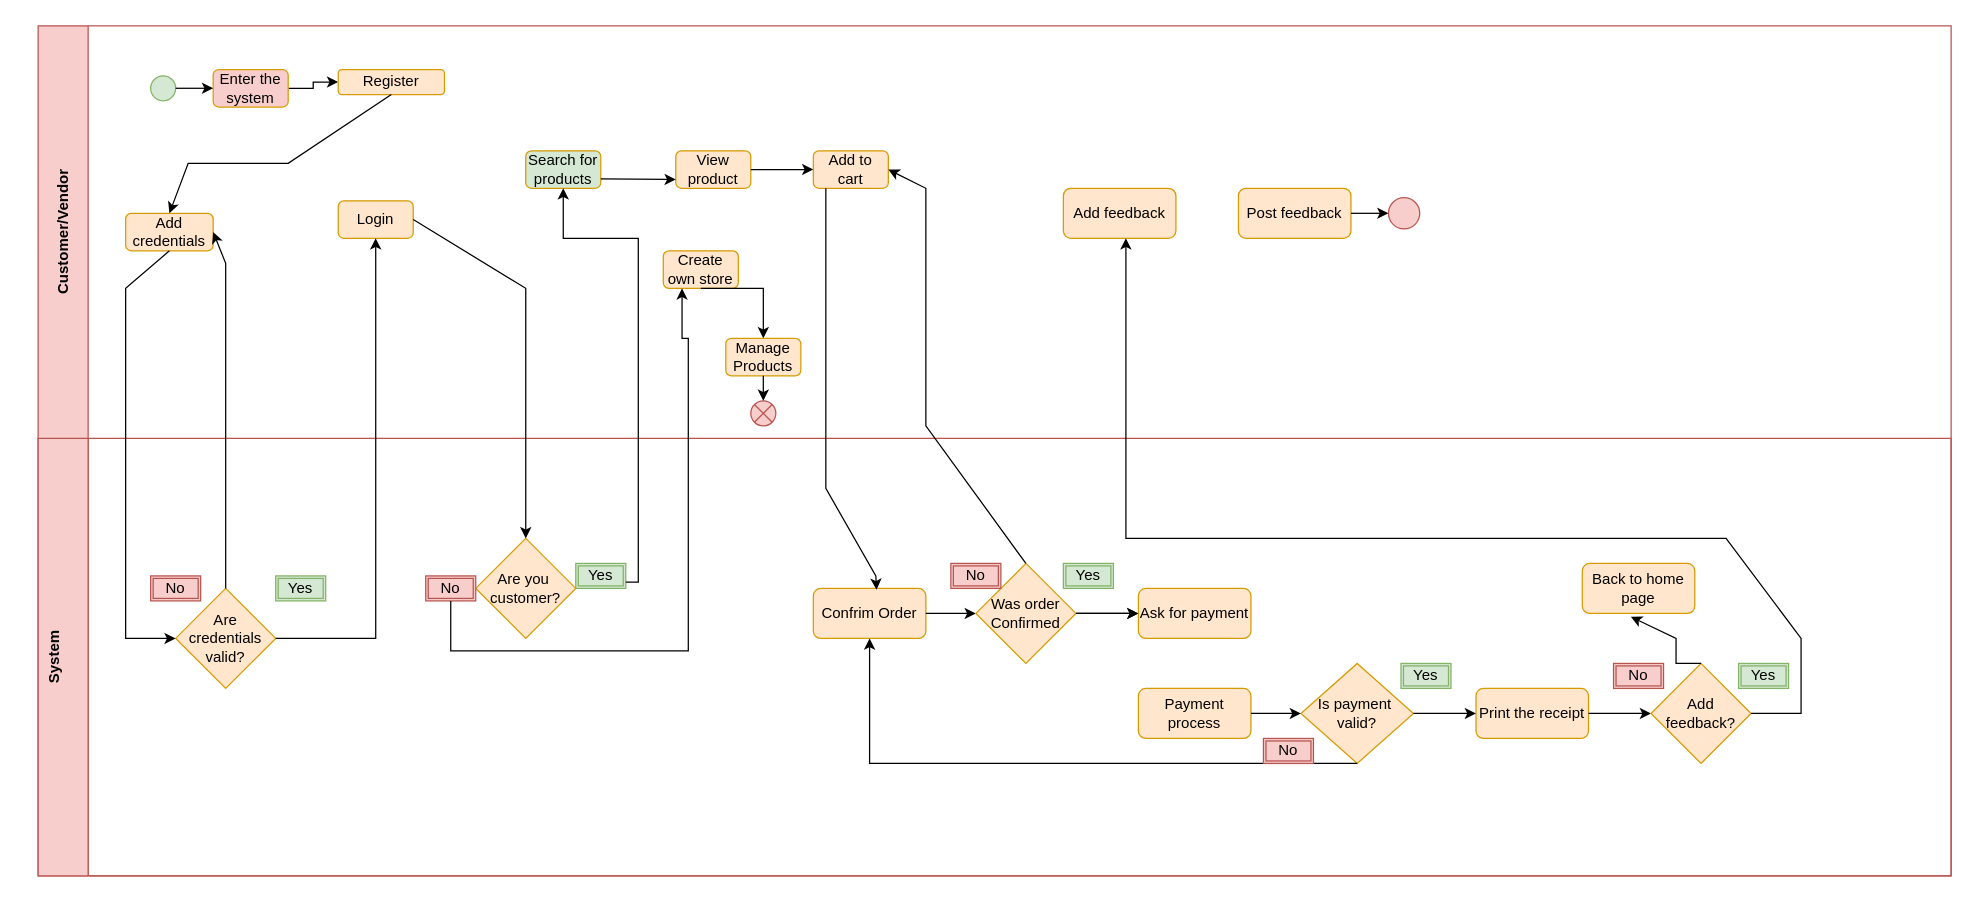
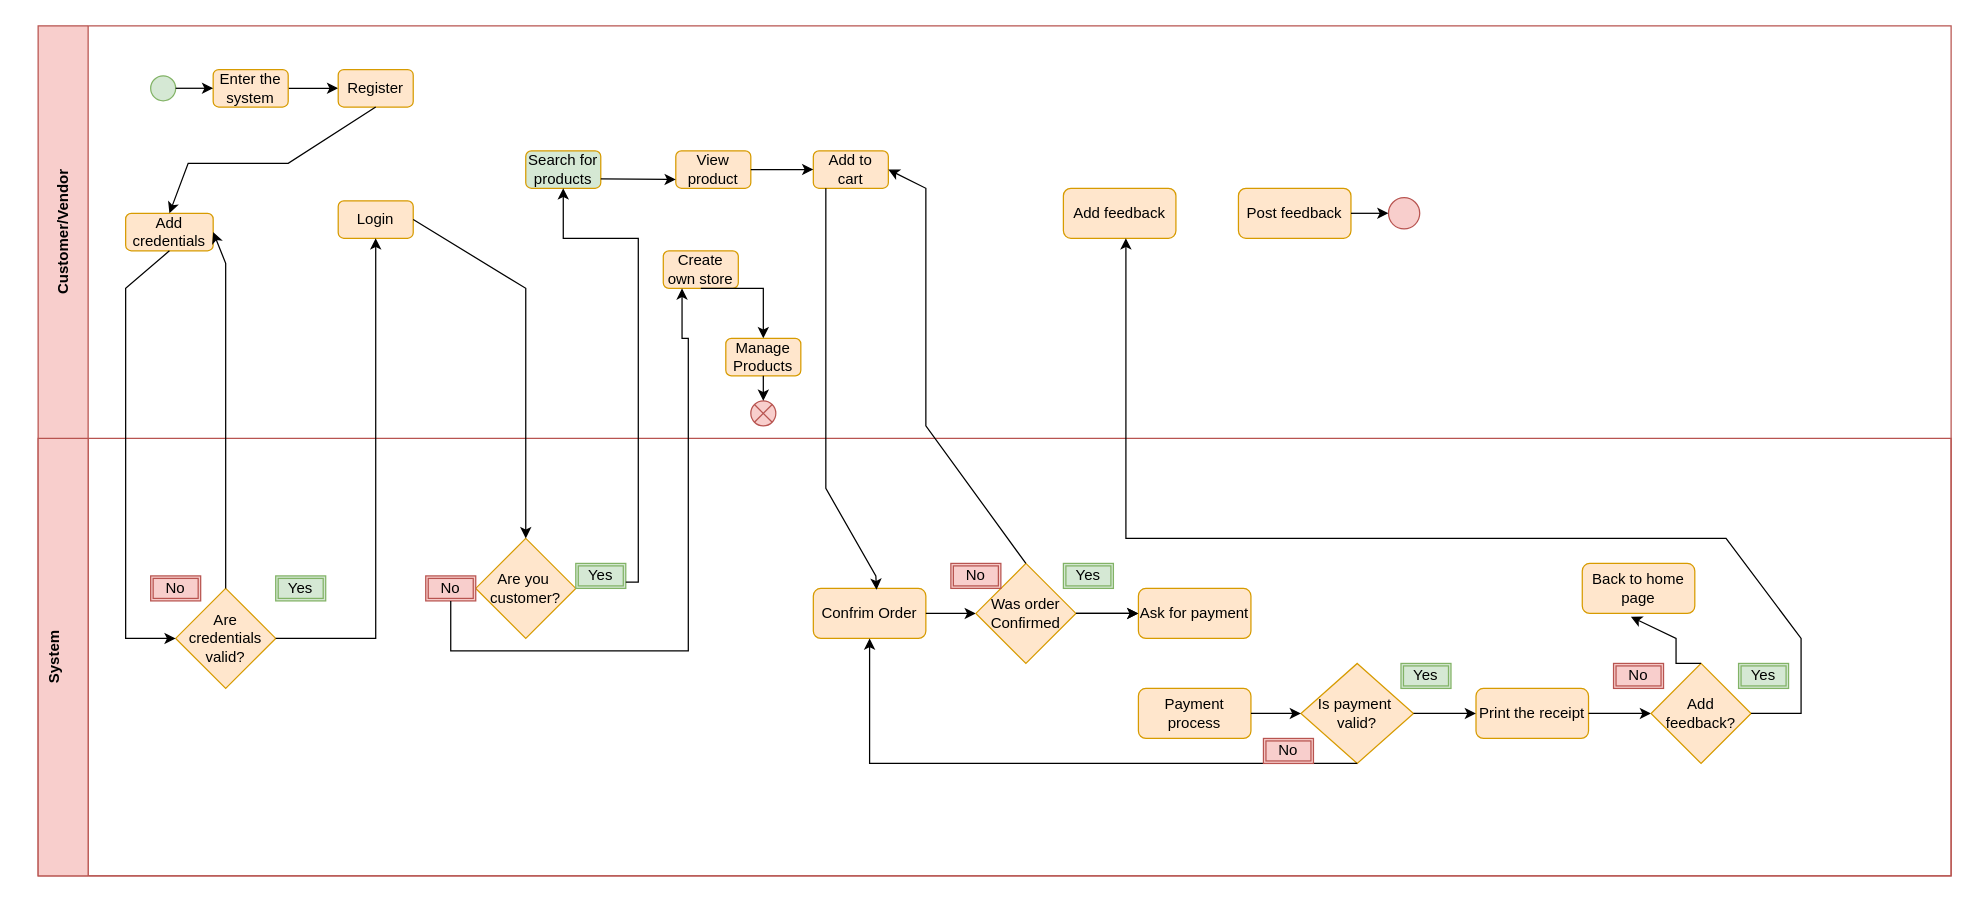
node "Register": size 106x25 -> 75x38
node "Enter the system": fillcolor #f8cecc -> #ffe6cc
